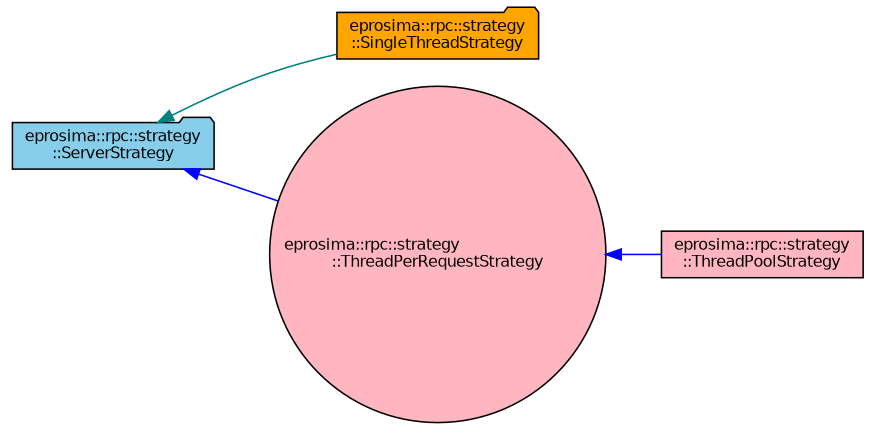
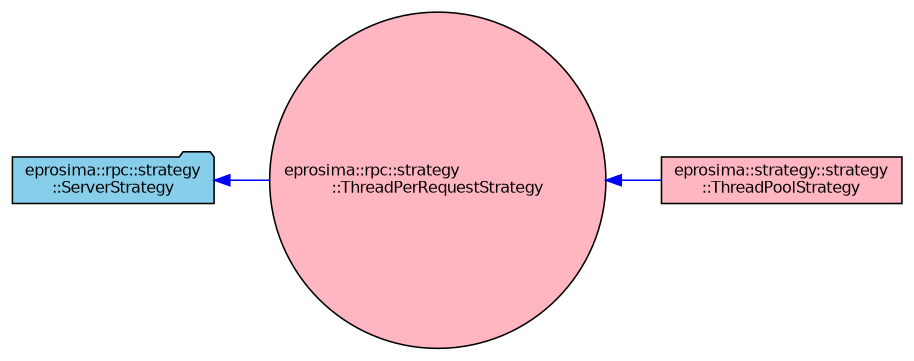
node "eprosima::rpc::strategy ::SingleThreadStrategy": removed
node "eprosima::rpc::strategy ::ThreadPoolStrategy": label "eprosima::rpc::strategy ::ThreadPoolStrategy" -> "eprosima::strategy::strategy ::ThreadPoolStrategy"
